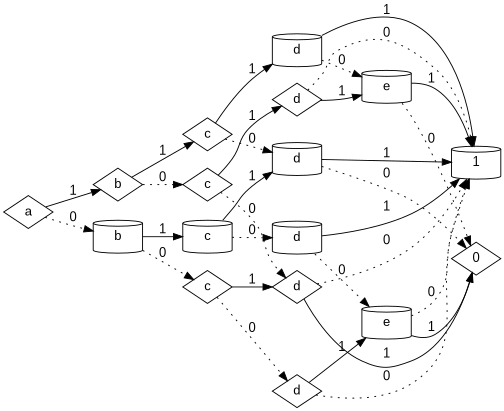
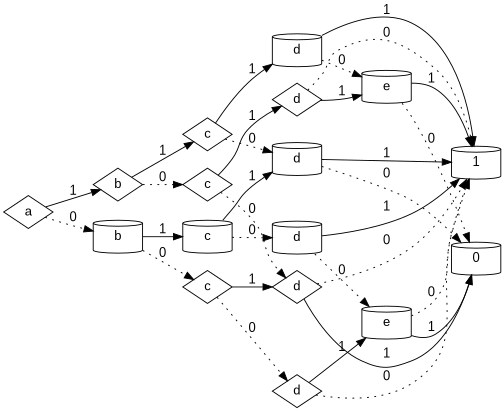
node "0": shape diamond -> cylinder
